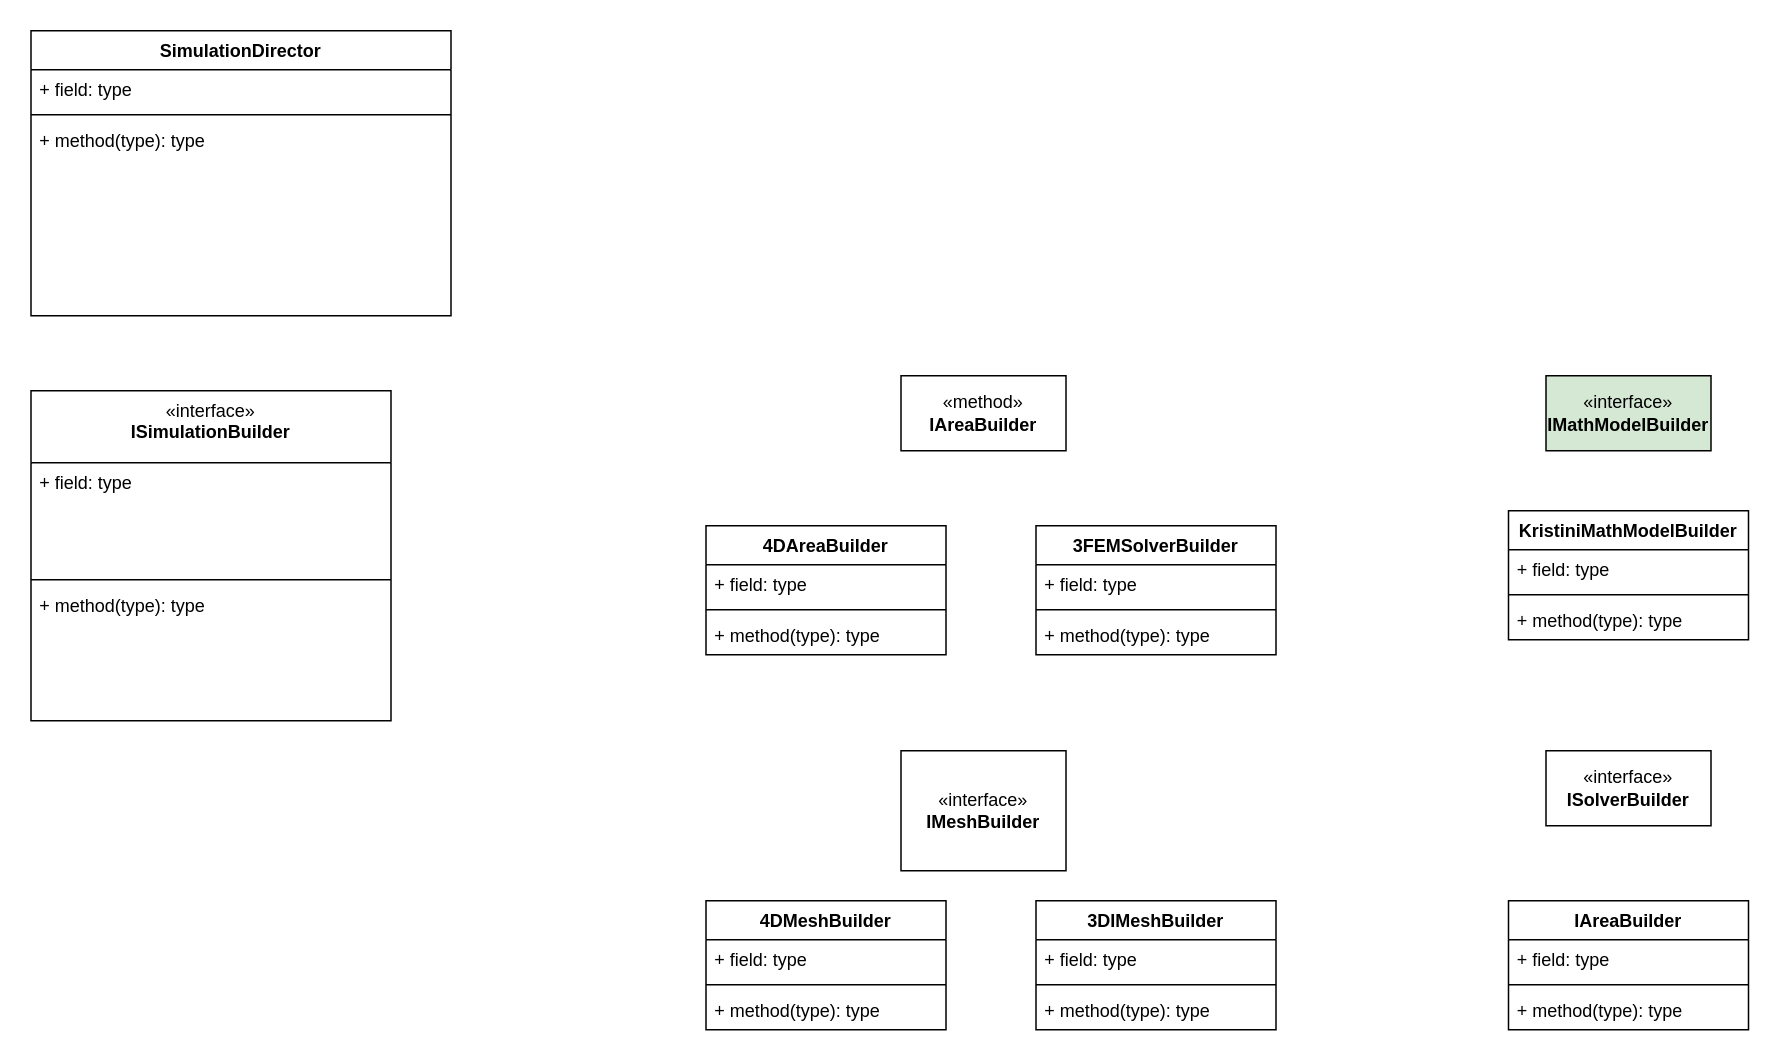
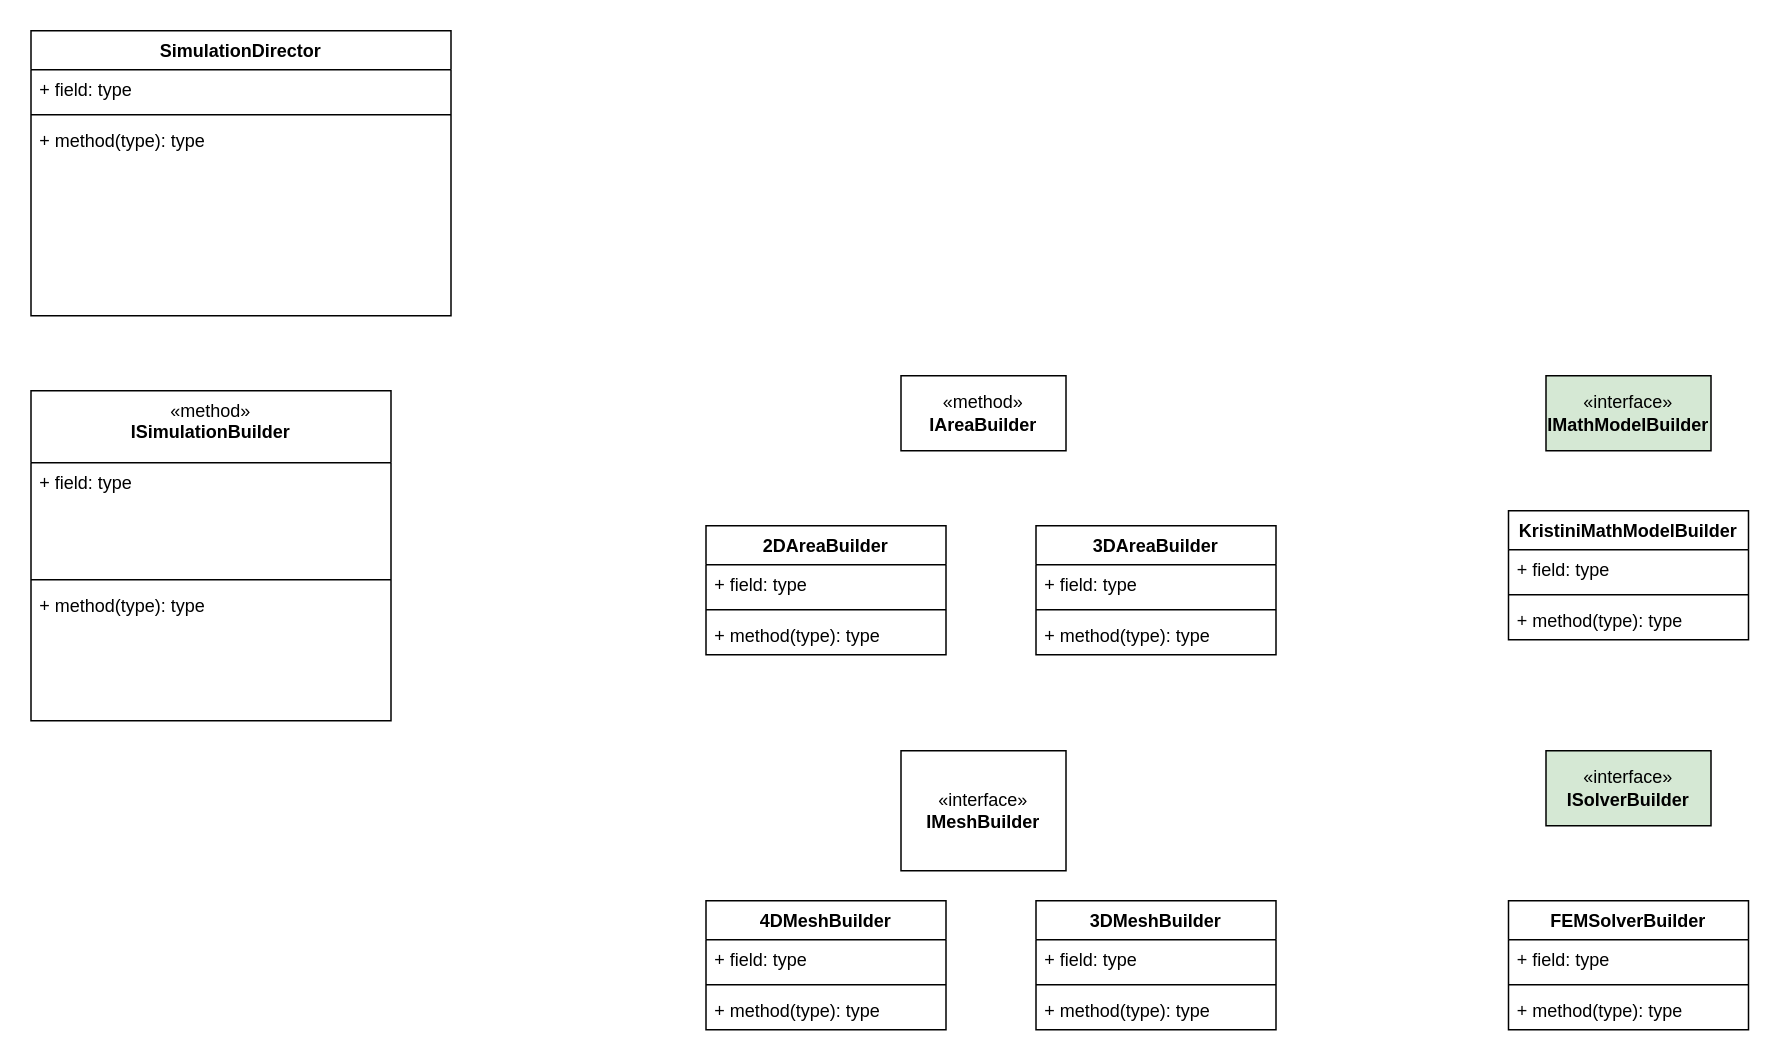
node "«interface» ISimulationBuilder": label "«interface» ISimulationBuilder" -> "«method» ISimulationBuilder"
node "4DAreaBuilder": label "4DAreaBuilder" -> "2DAreaBuilder"
node "3FEMSolverBuilder": label "3FEMSolverBuilder" -> "3DAreaBuilder"
node "«interface» ISolverBuilder": fillcolor #ffffff -> #d5e8d4
node "3DIMeshBuilder": label "3DIMeshBuilder" -> "3DMeshBuilder"
node "IAreaBuilder": label "IAreaBuilder" -> "FEMSolverBuilder"
